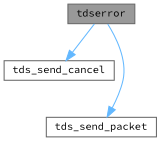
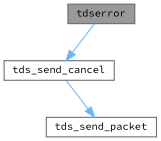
edge "tdserror" -> "tds_send_packet": now "tds_send_cancel" -> "tds_send_packet"
